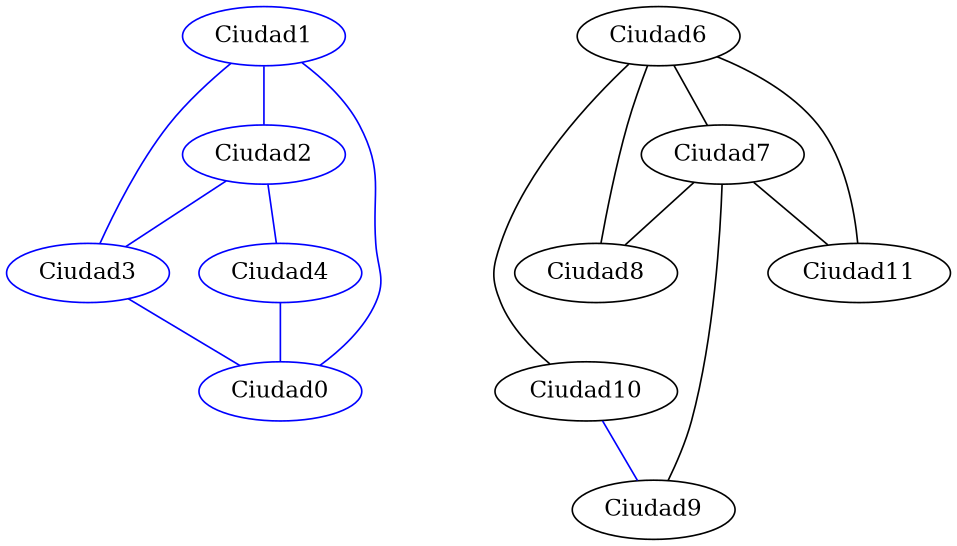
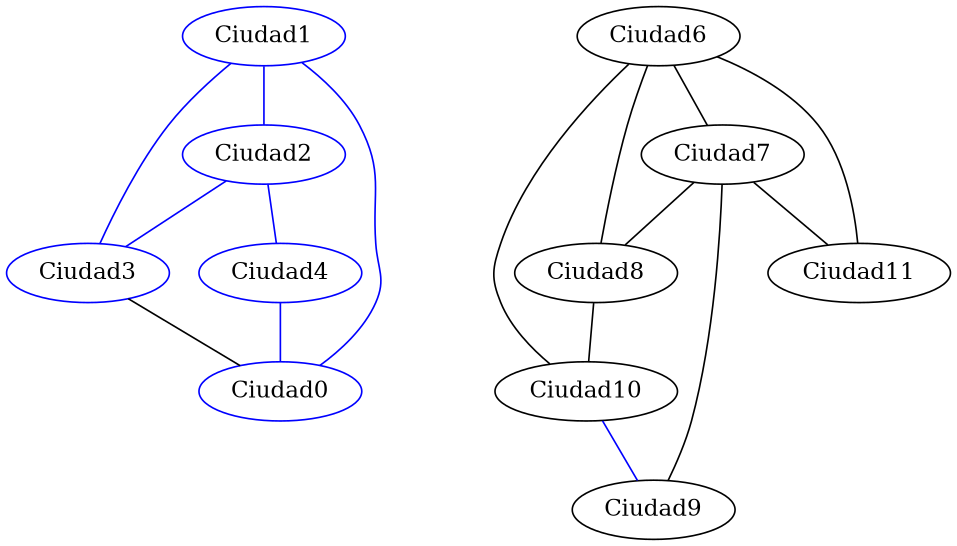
edge "Ciudad3" -- "Ciudad0": color blue -> black
edge "Ciudad8" -- "Ciudad10": added
